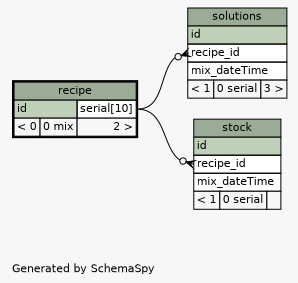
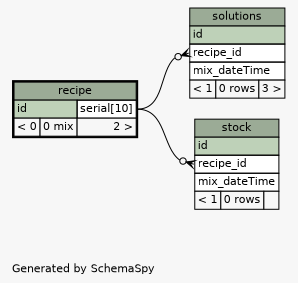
node "solutions": text "0 serial" -> "0 rows"
node "stock": text "0 serial" -> "0 rows"
